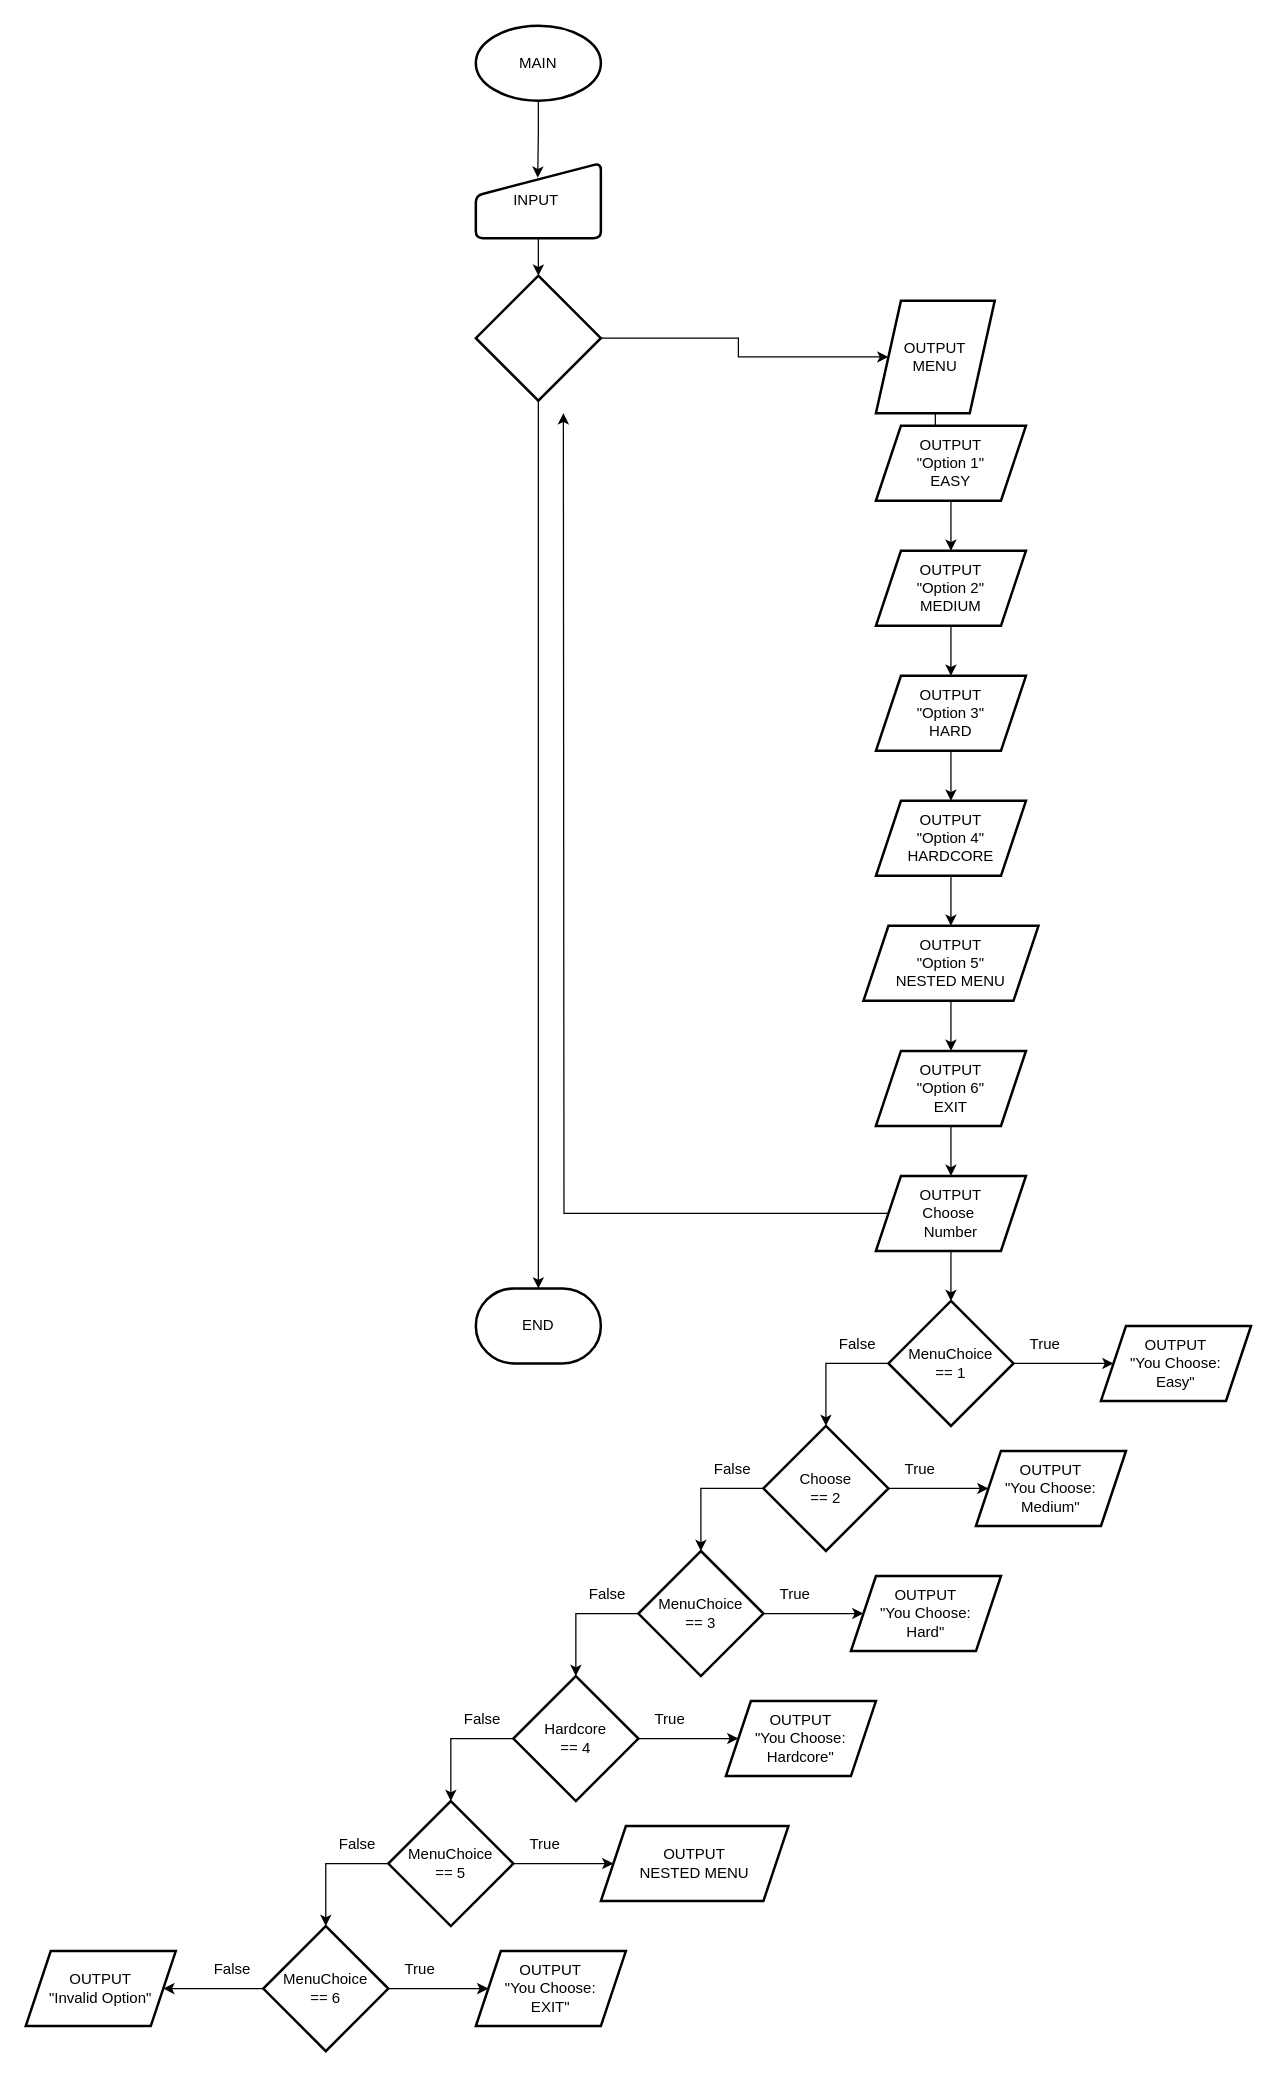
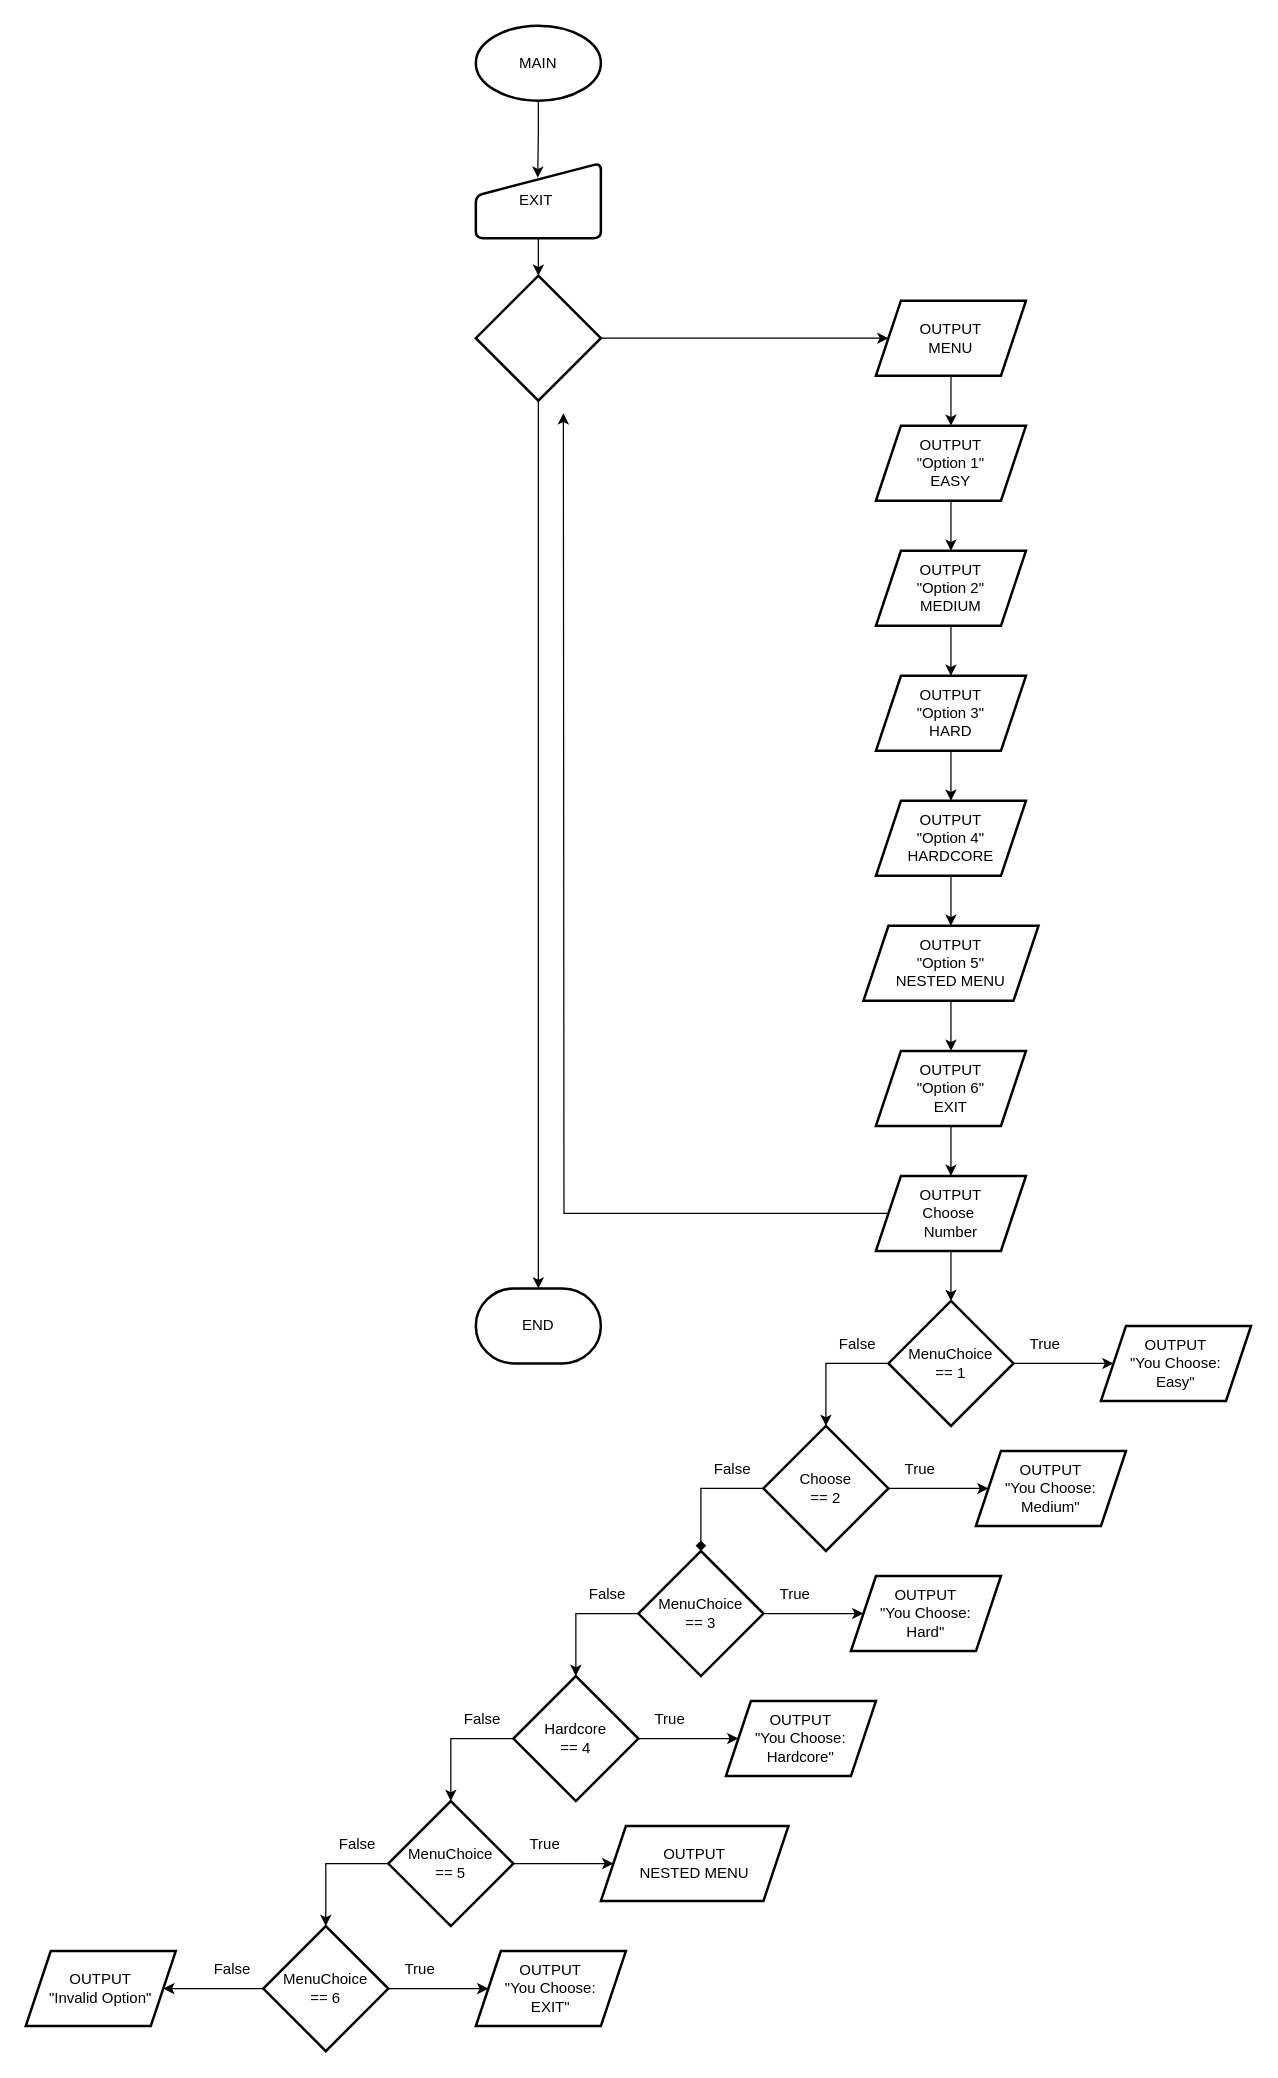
node "INPUT": label "INPUT" -> "EXIT"
node "OUTPUT MENU": size 119x113 -> 150x75
edge "Choose == 2" -> "MenuChoice == 3": arrowhead classic -> diamond
